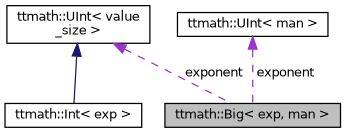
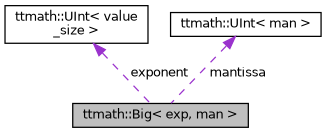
edge "ttmath::Big< exp, man >" -> "ttmath::UInt< man >": label " exponent" -> " mantissa"
node "ttmath::Int< exp >": removed
